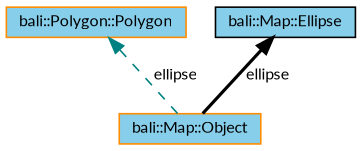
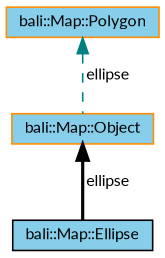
node "bali::Polygon::Polygon": label "bali::Polygon::Polygon" -> "bali::Map::Polygon"
edge "bali::Map::Object" -> "bali::Map::Ellipse": reversed
